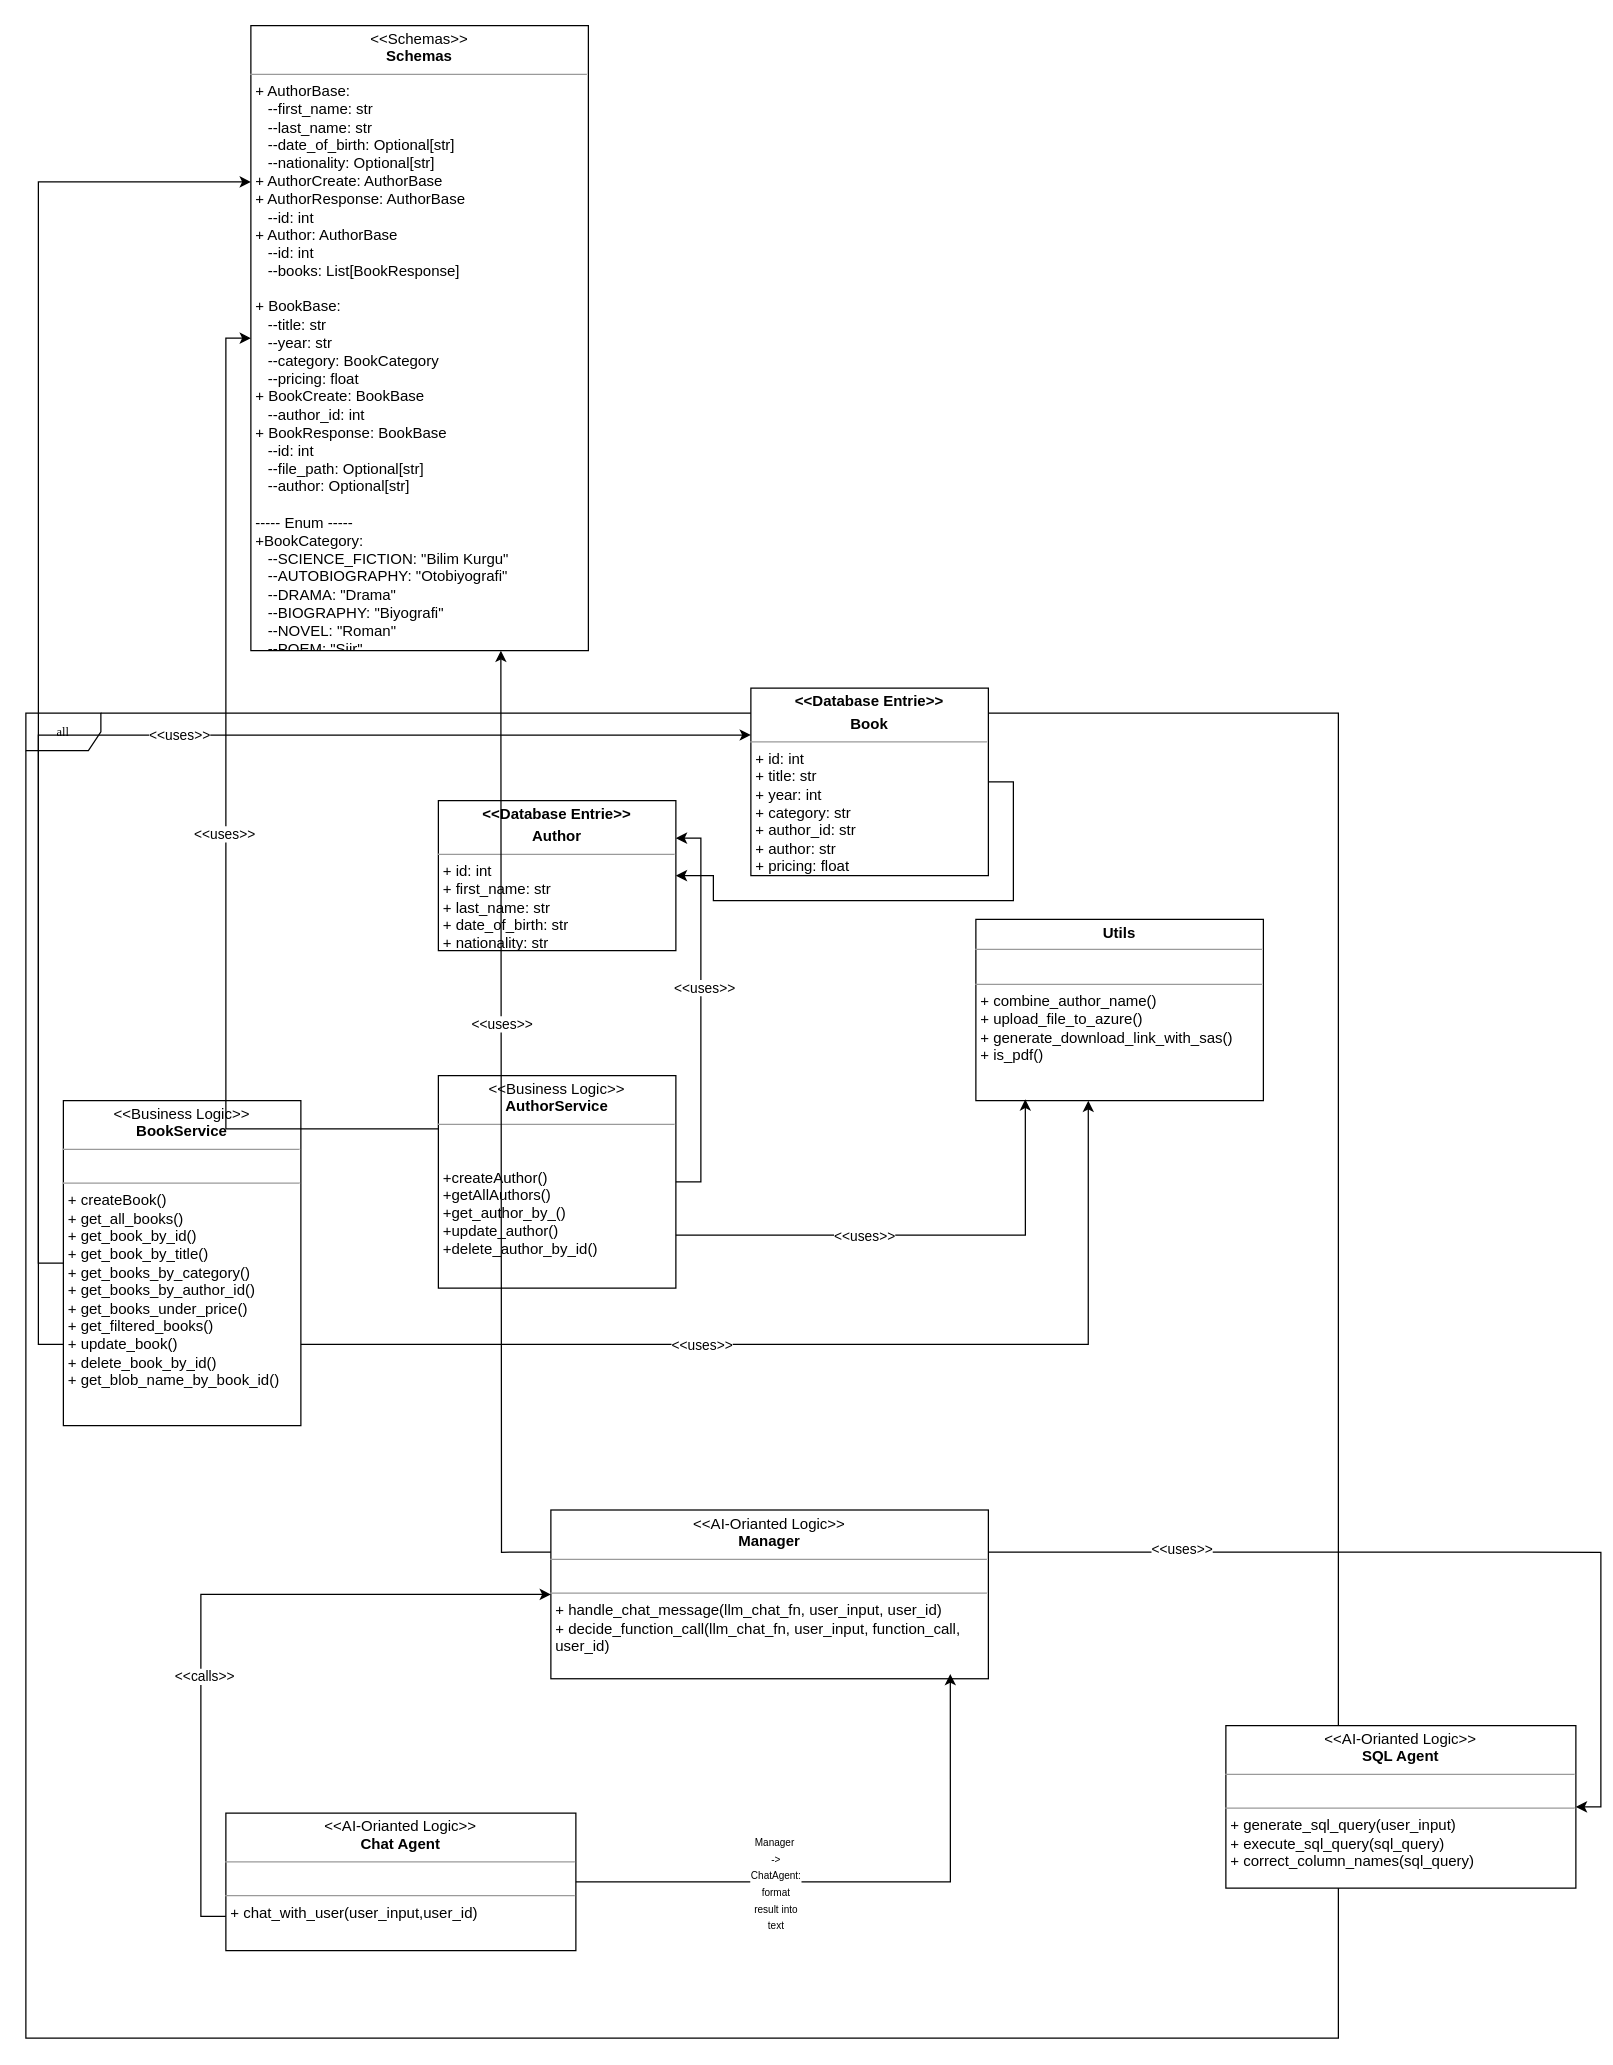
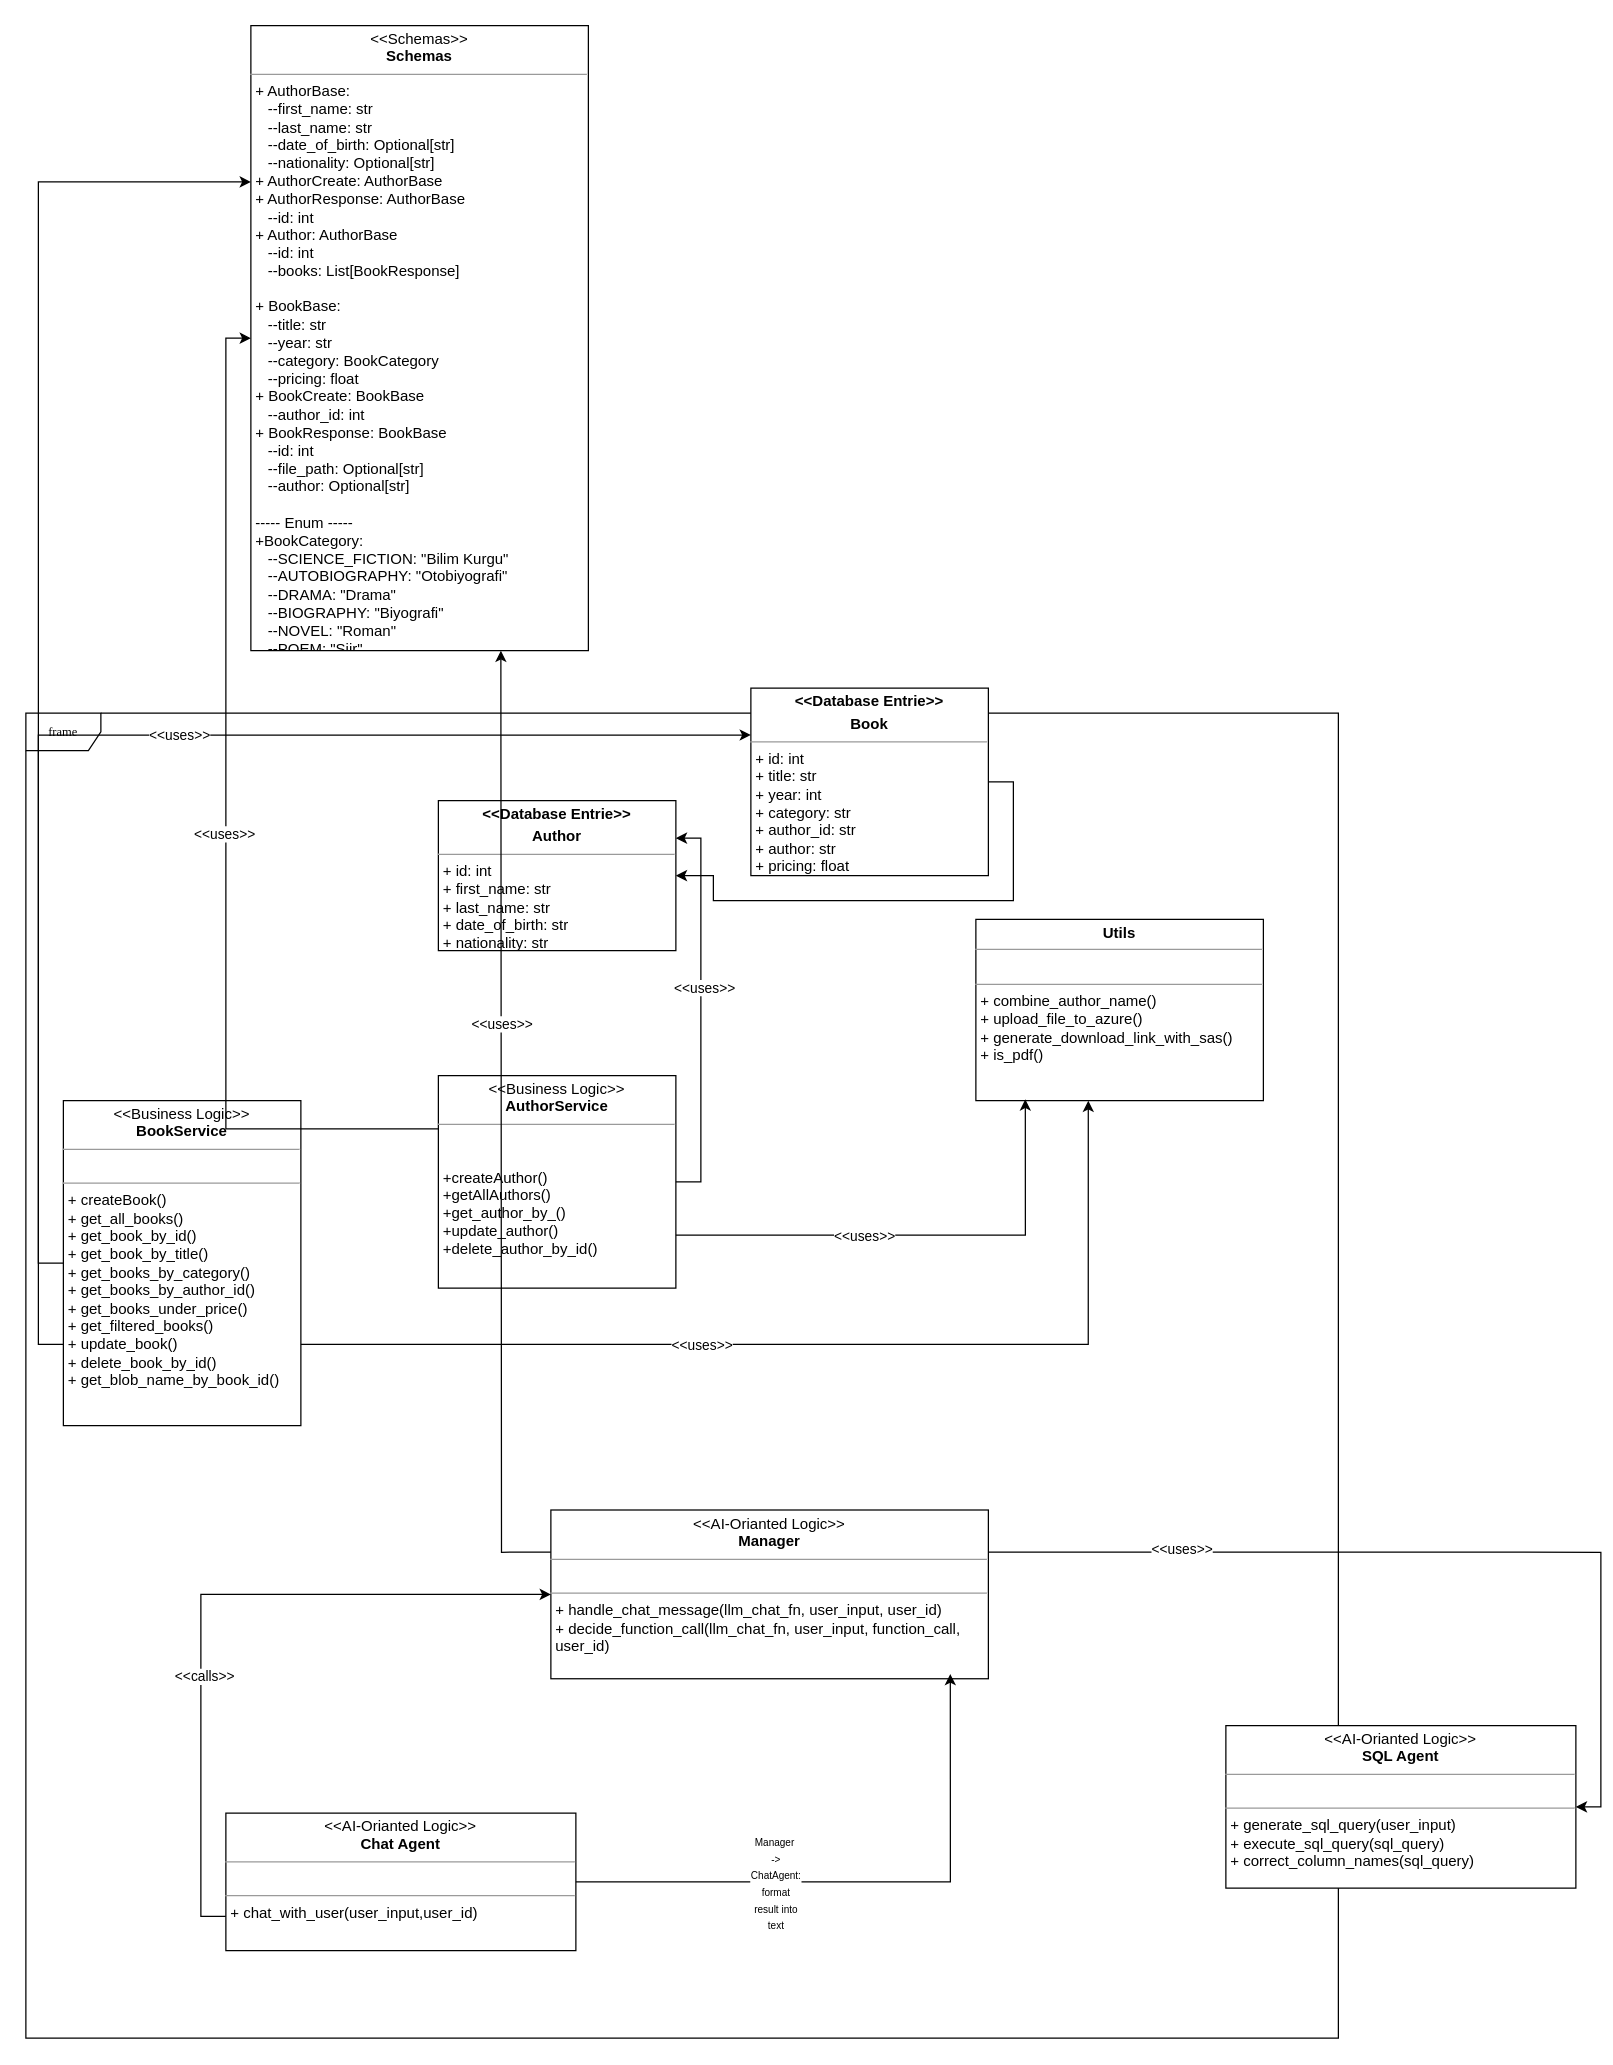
node "all": label "all" -> "frame"
